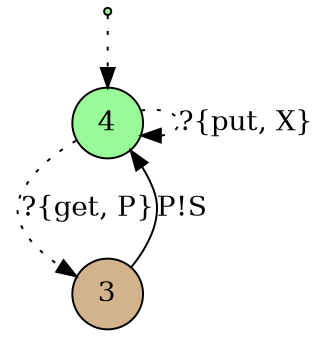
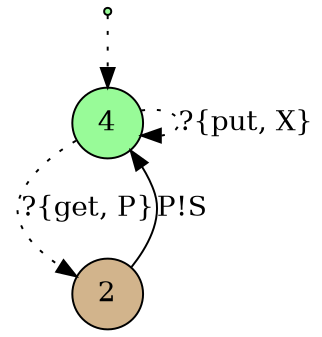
node "3": label "3" -> "2"
